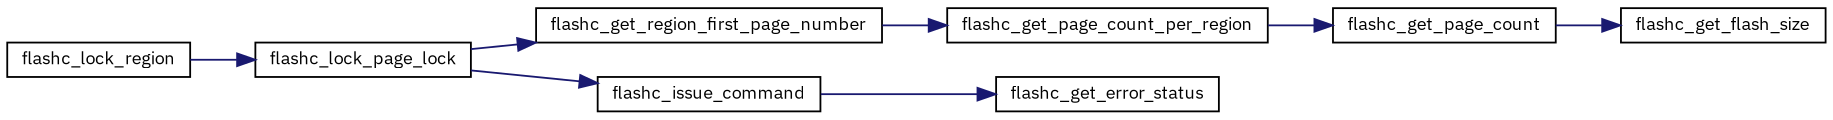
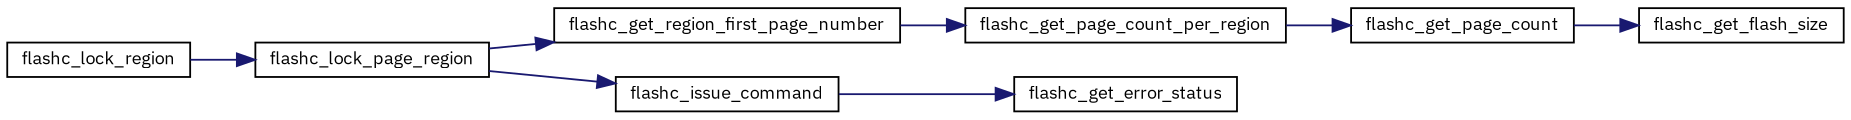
node "flashc_lock_page_lock": label "flashc_lock_page_lock" -> "flashc_lock_page_region"
